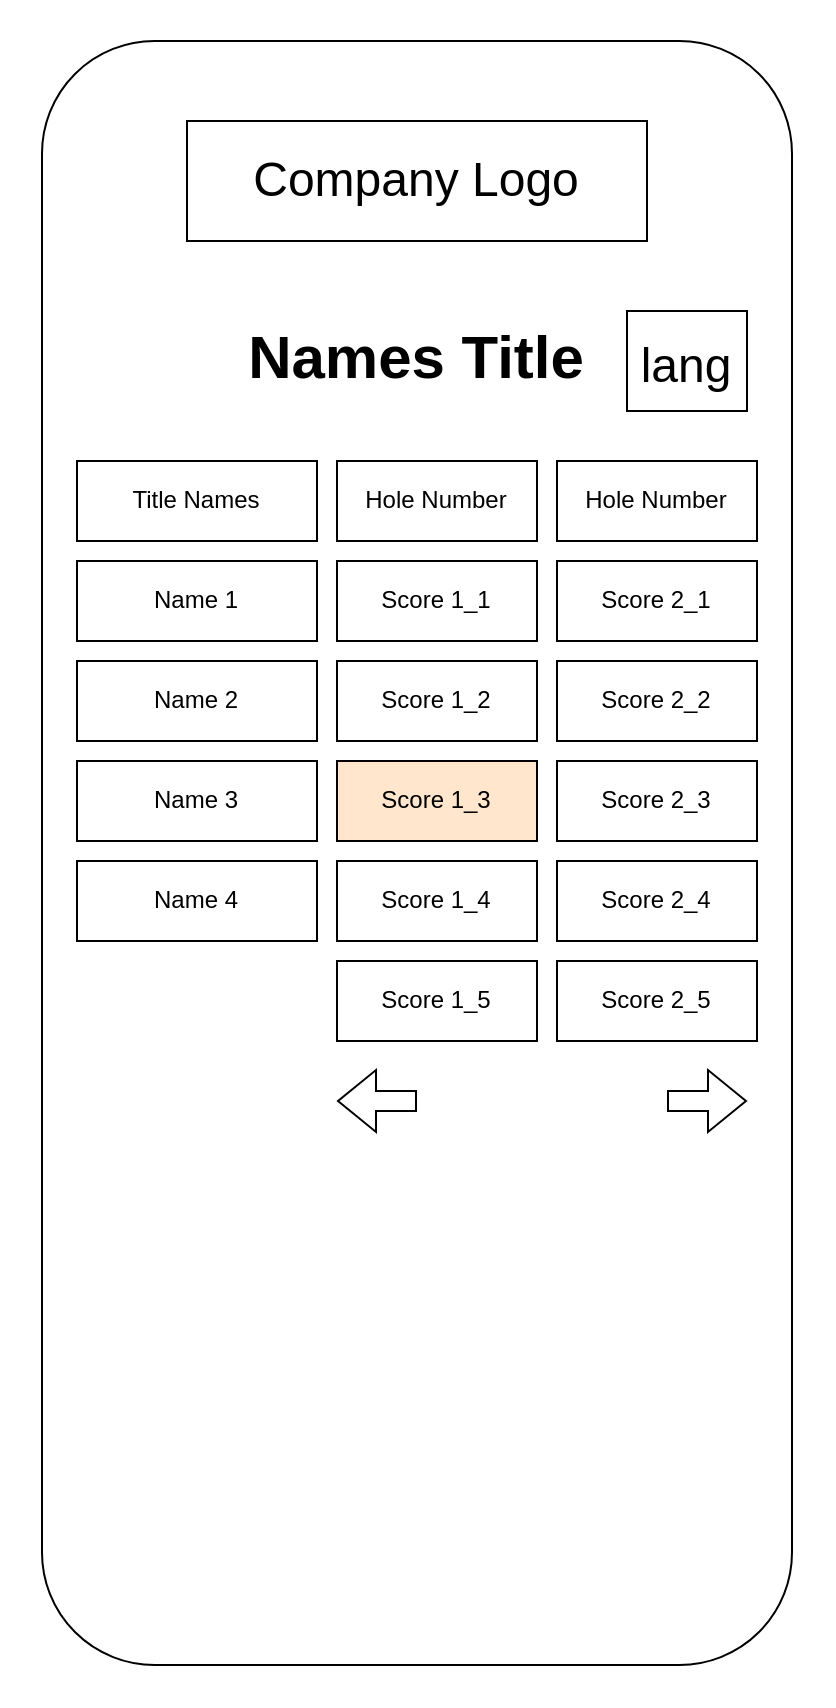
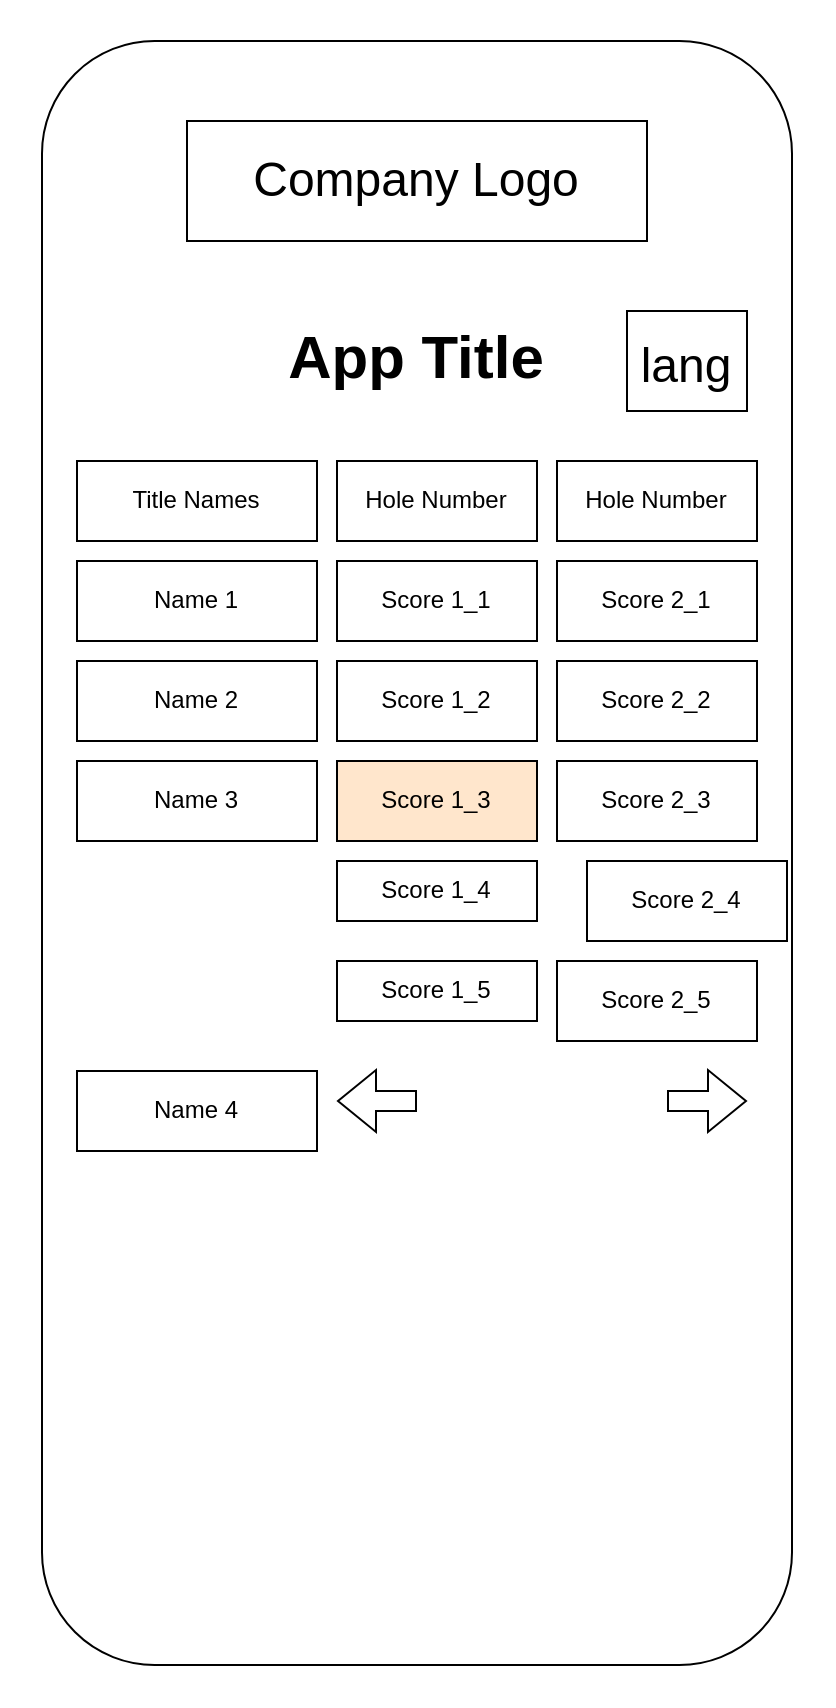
node "Names Title": label "Names Title" -> "App Title"
node "Name 4": moved (197, 901) -> (197, 1111)
node "Score 1_4": size 200x80 -> 200x60
node "Score 2_4": moved (657, 901) -> (687, 901)
node "Score 1_5": size 200x80 -> 200x60
